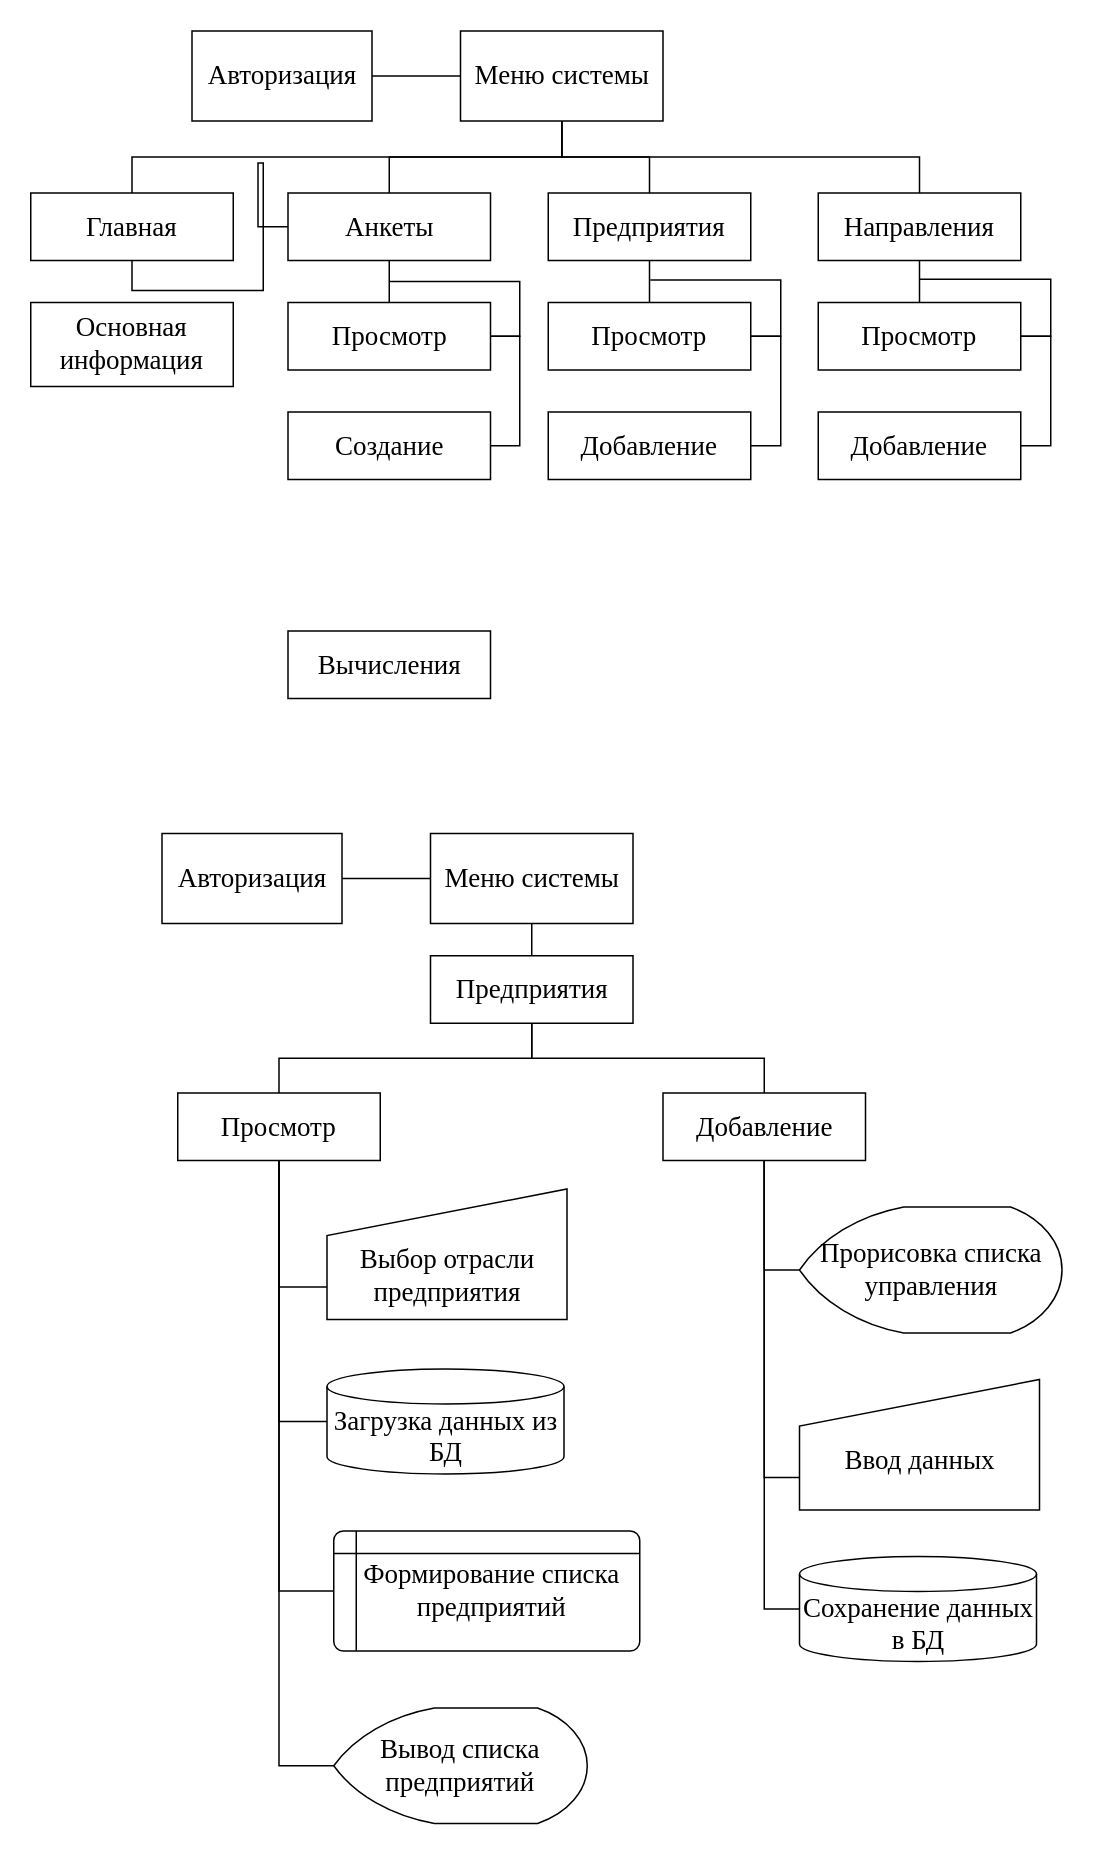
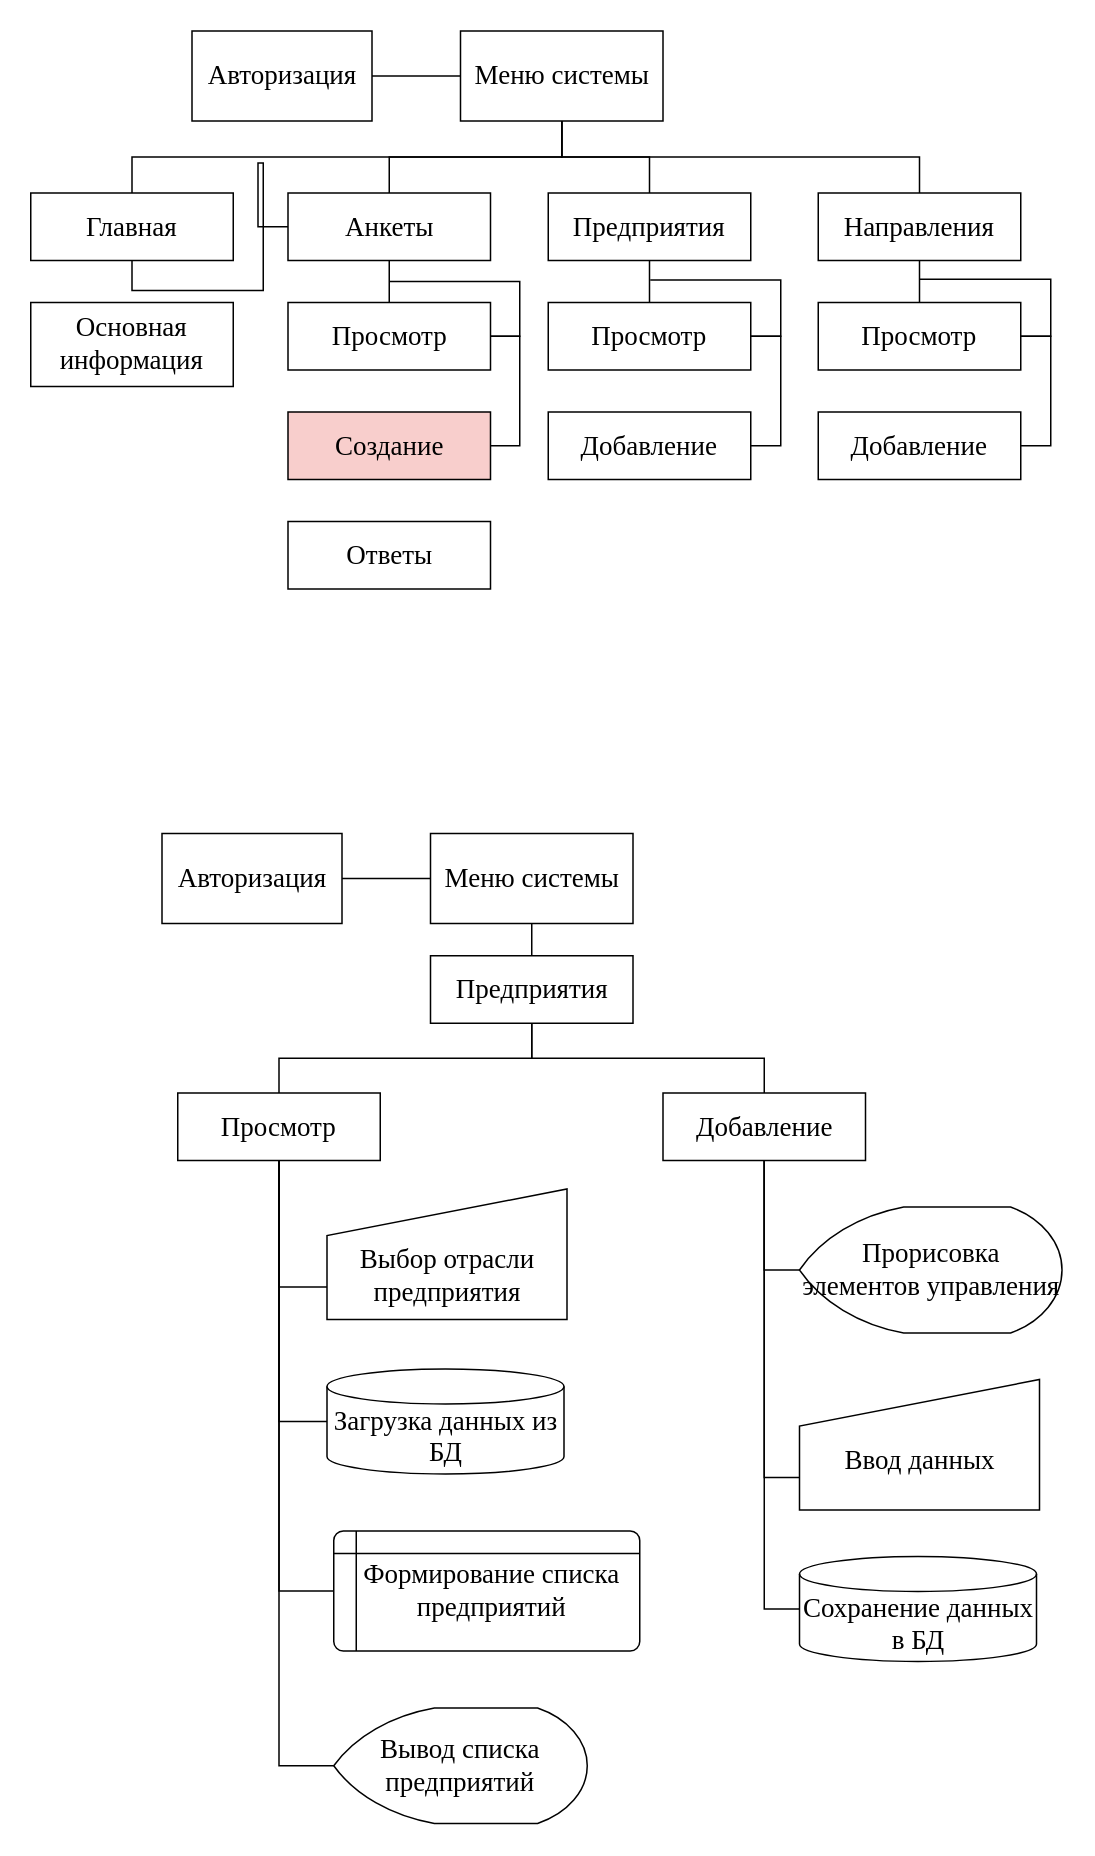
node "Создание": fillcolor #ffffff -> #f8cecc
node "Ответы": added
node "Вычисления": removed
node "Прорисовка списка управления": label "Прорисовка списка управления" -> "Прорисовка элементов управления"
